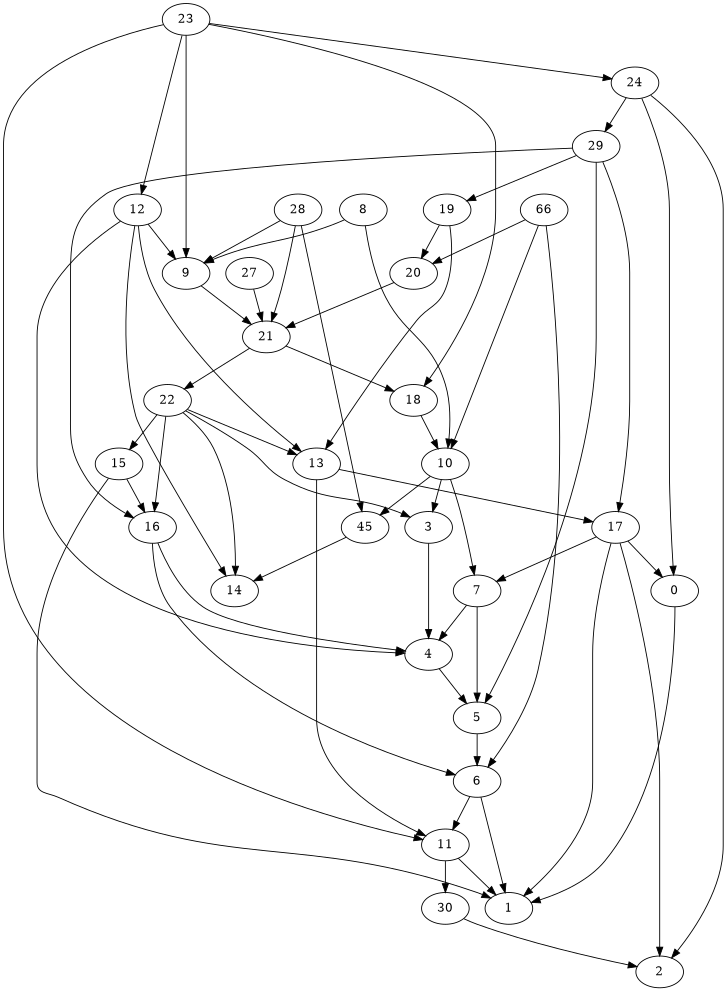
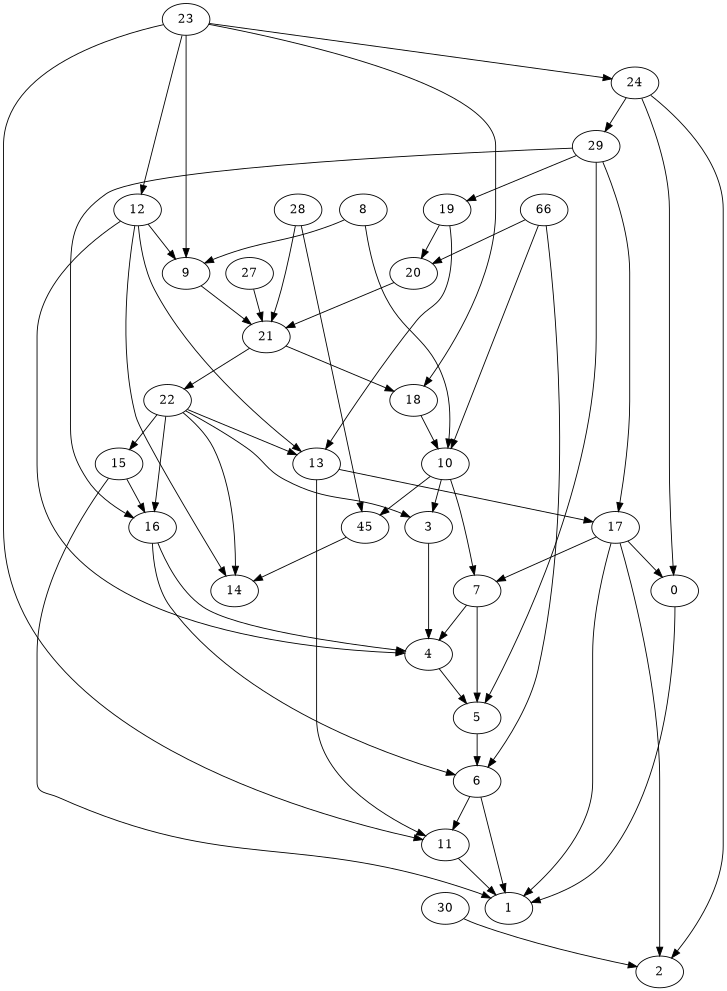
edge "28" -> "9": removed
edge "11" -> "30": removed
